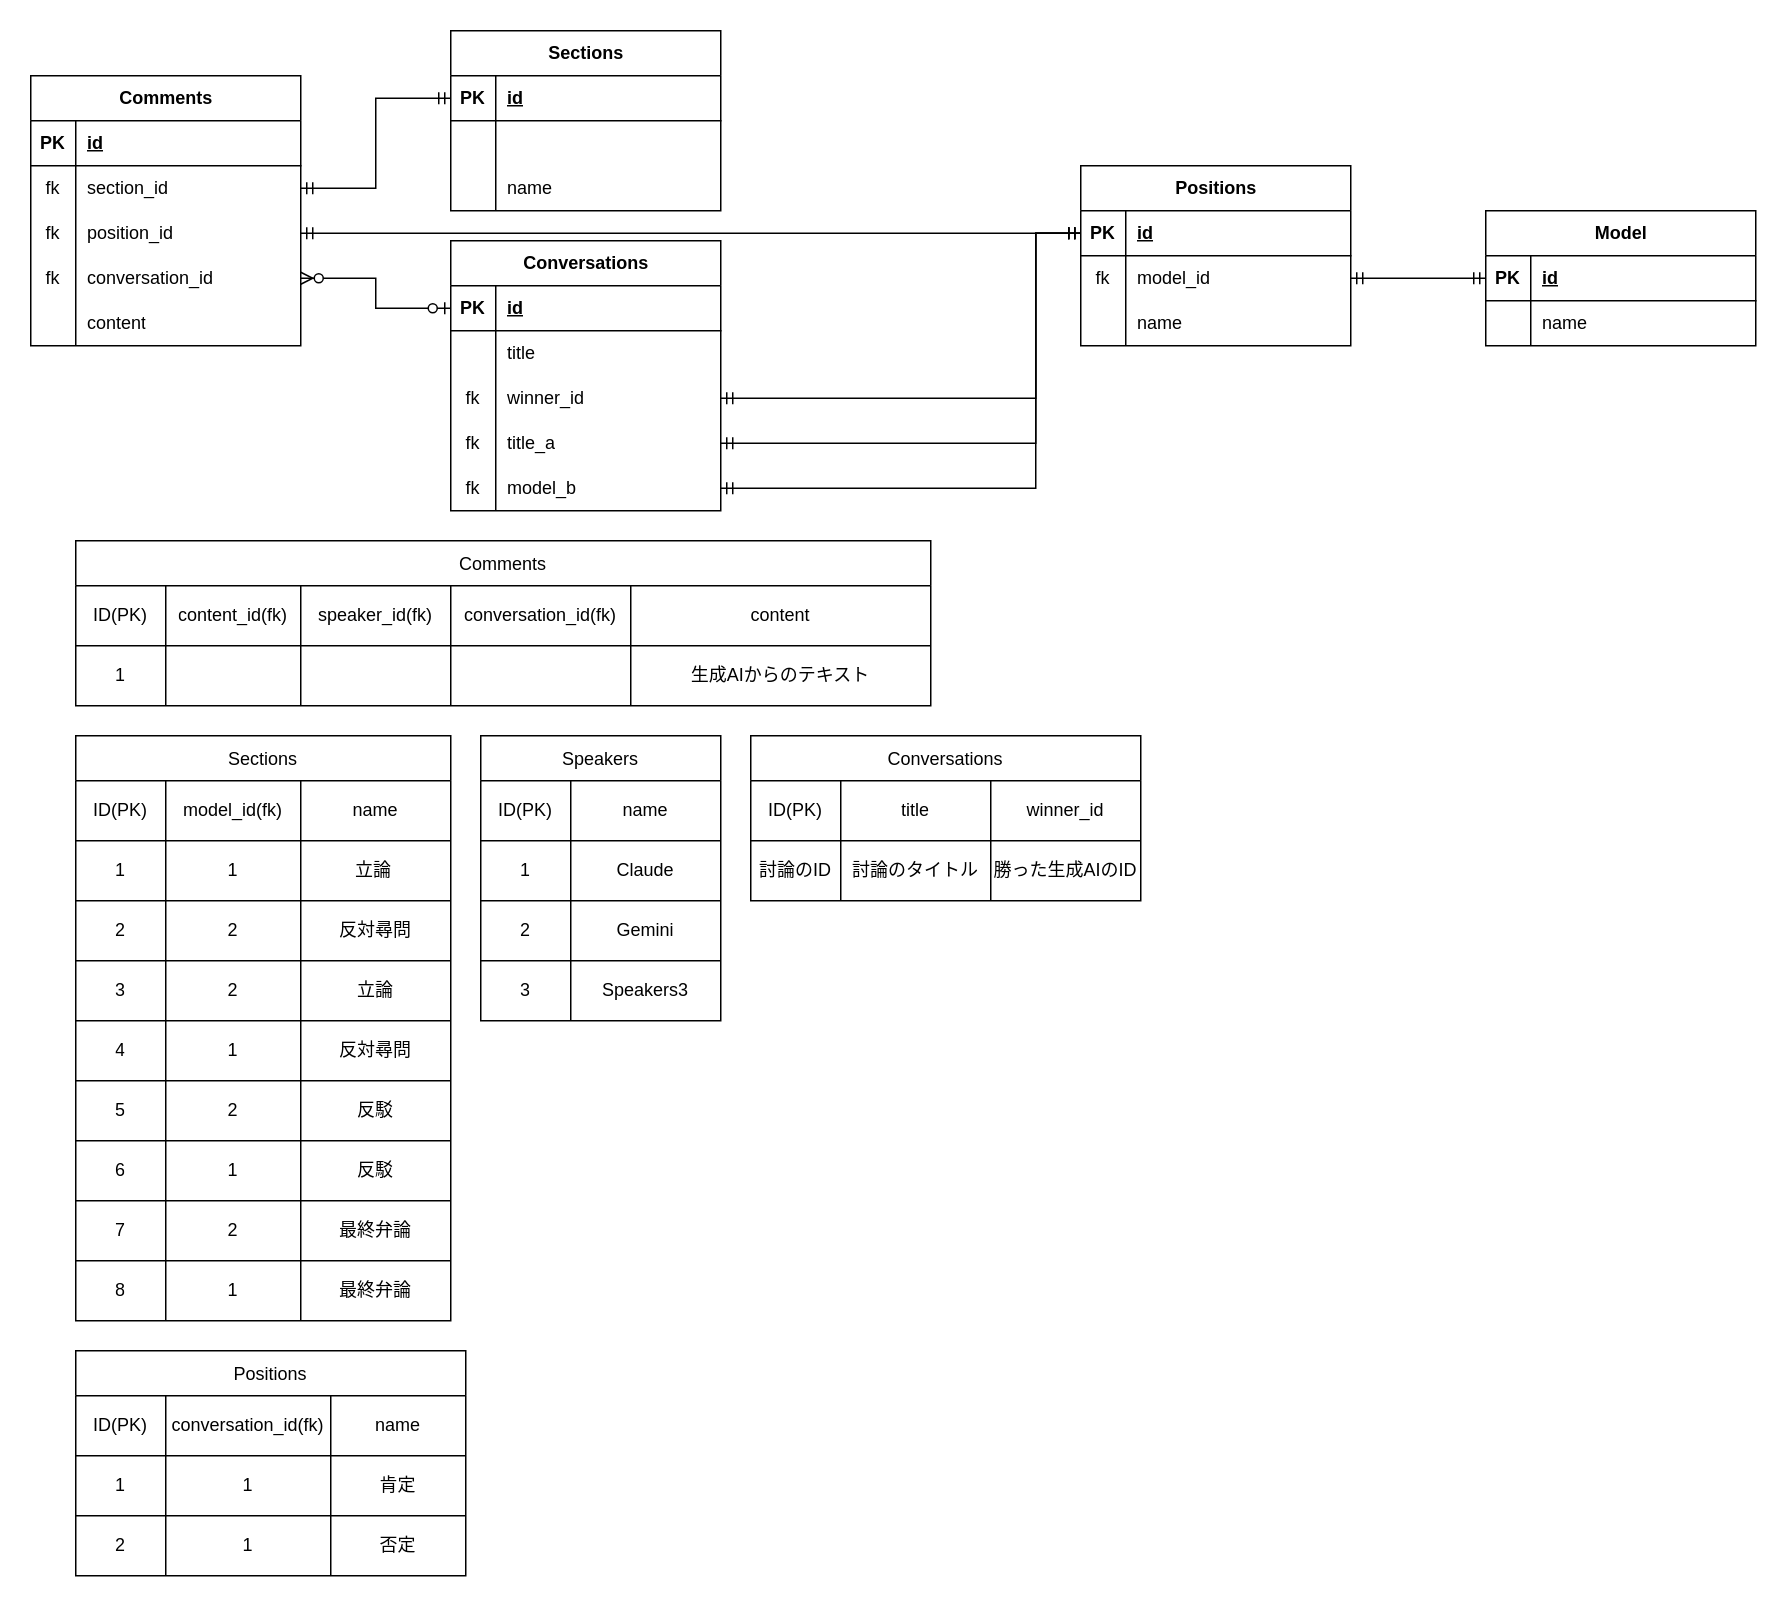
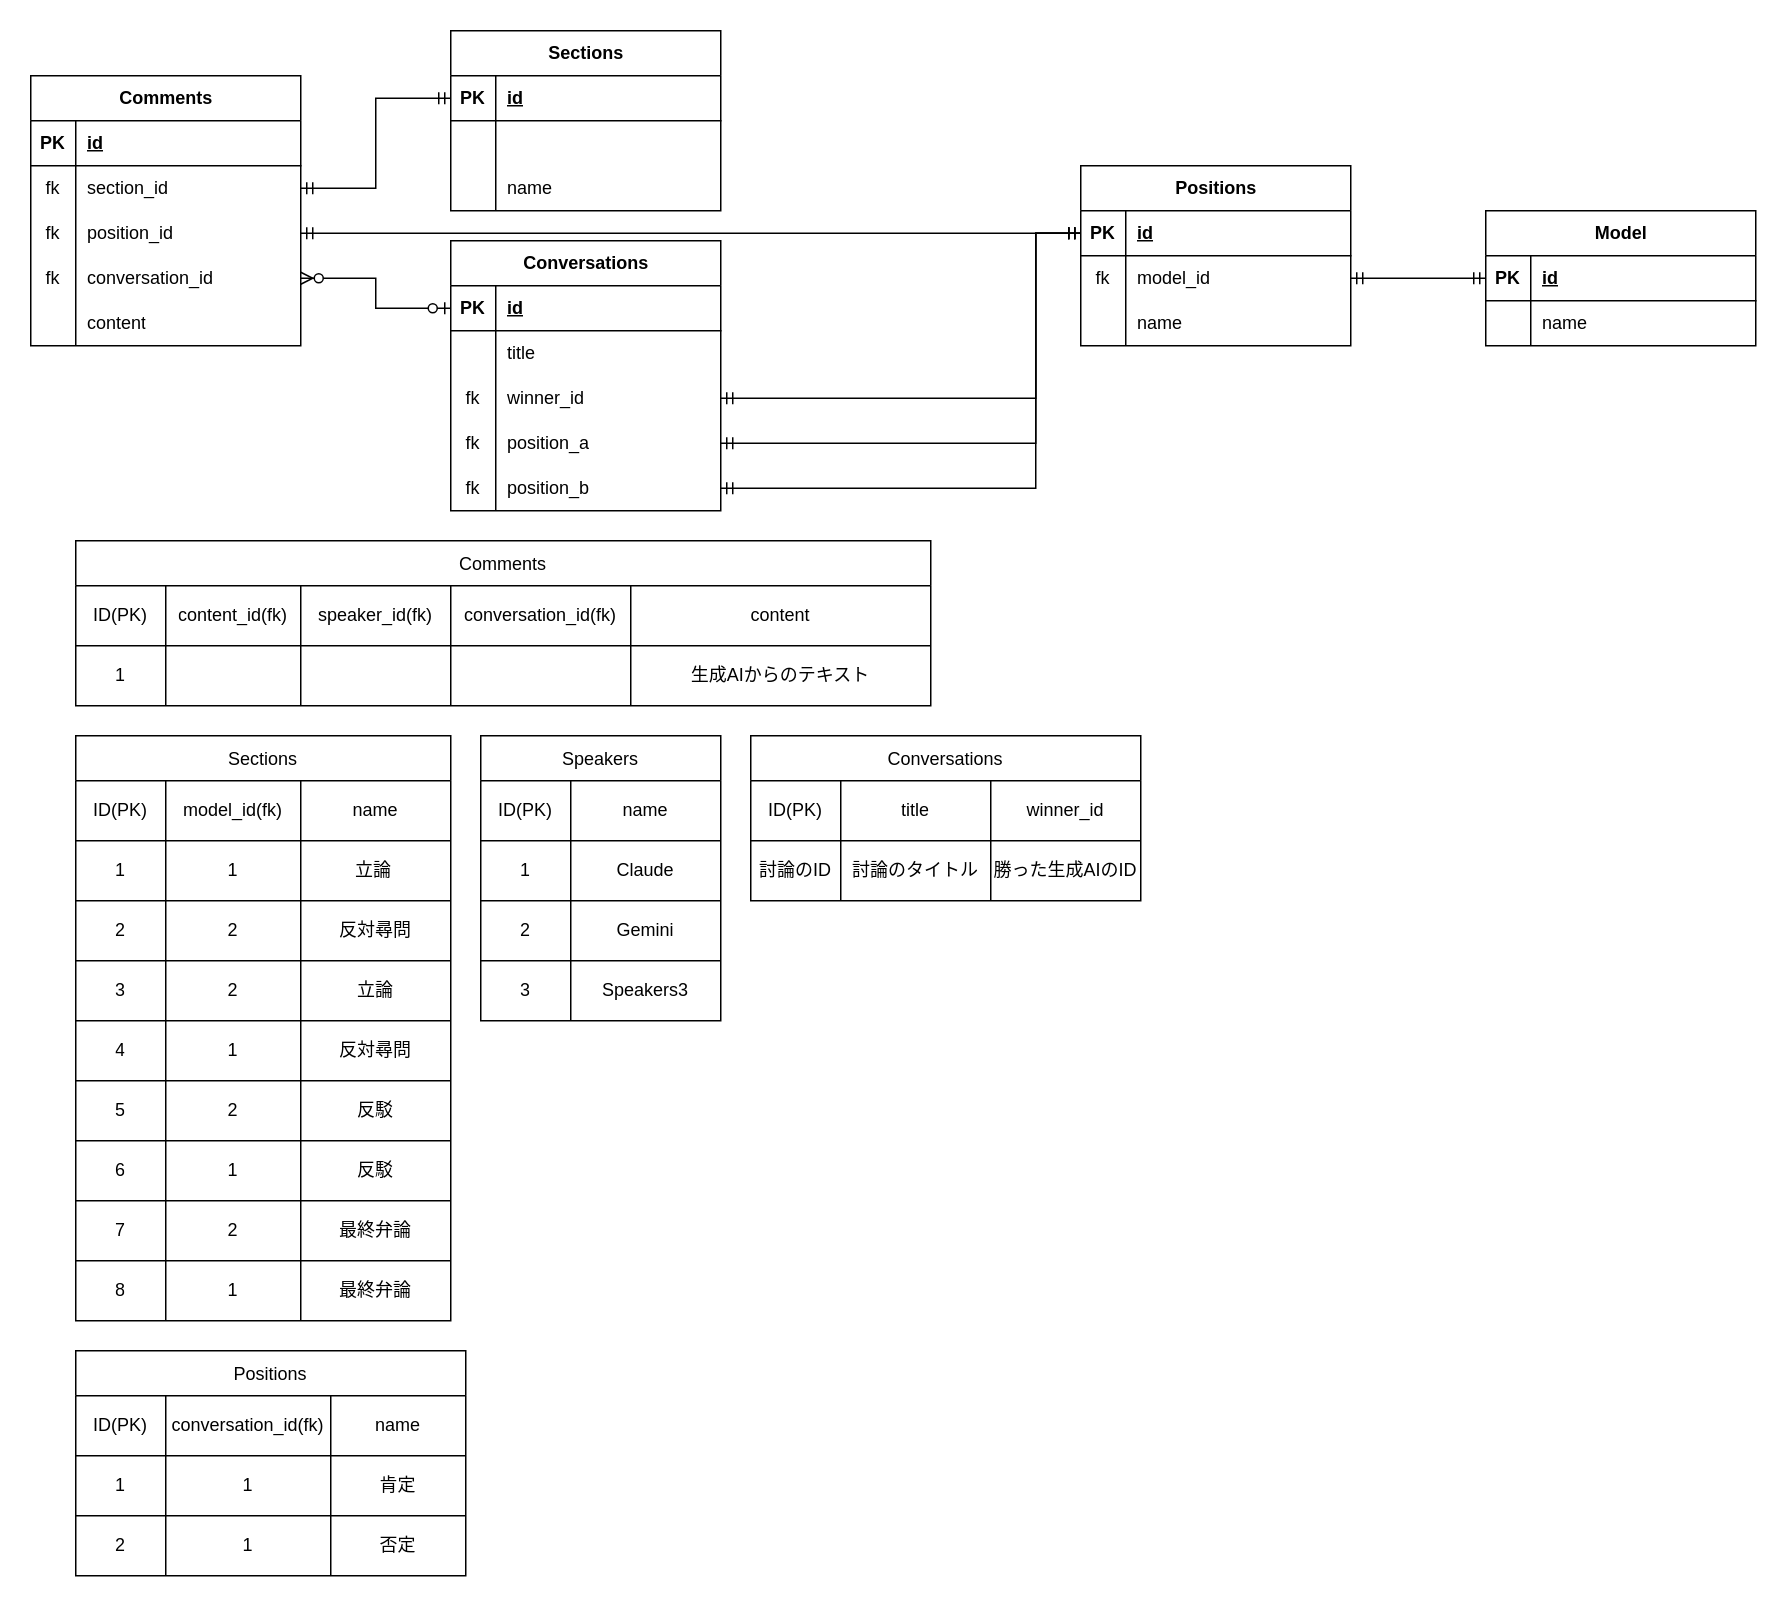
node "title_a": label "title_a" -> "position_a"
node "model_b": label "model_b" -> "position_b"
